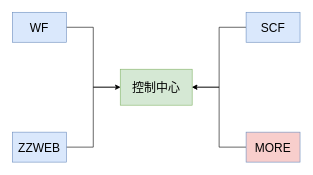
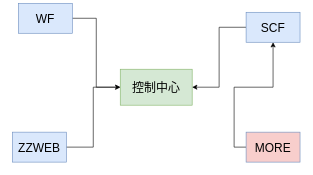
node "WF": moved (39, 27) -> (45, 18)
edge "MORE" -> "控制中心": now "MORE" -> "SCF"
